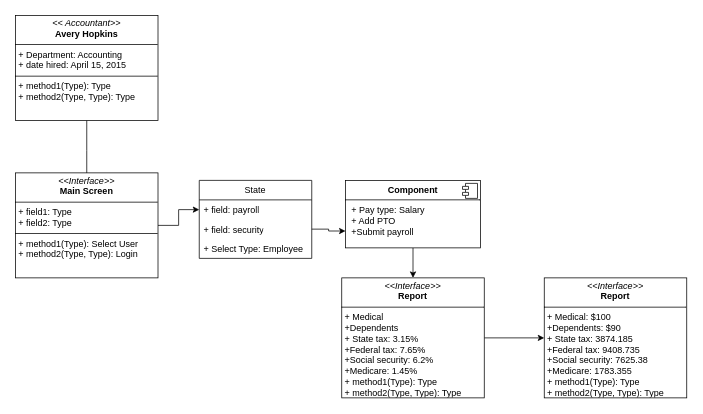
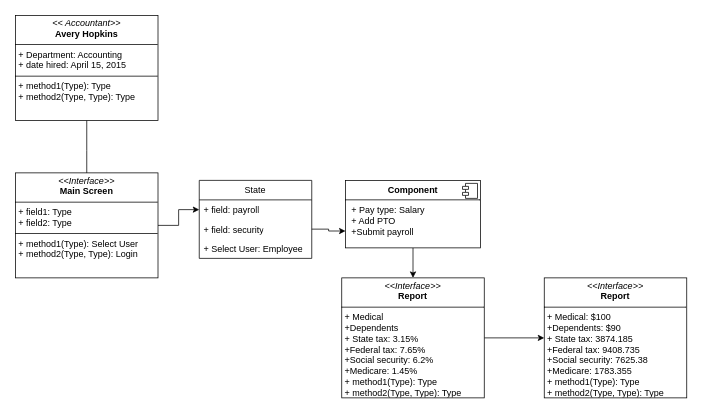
node "+ Select Type: Employee": label "+ Select Type: Employee" -> "+ Select User: Employee"
